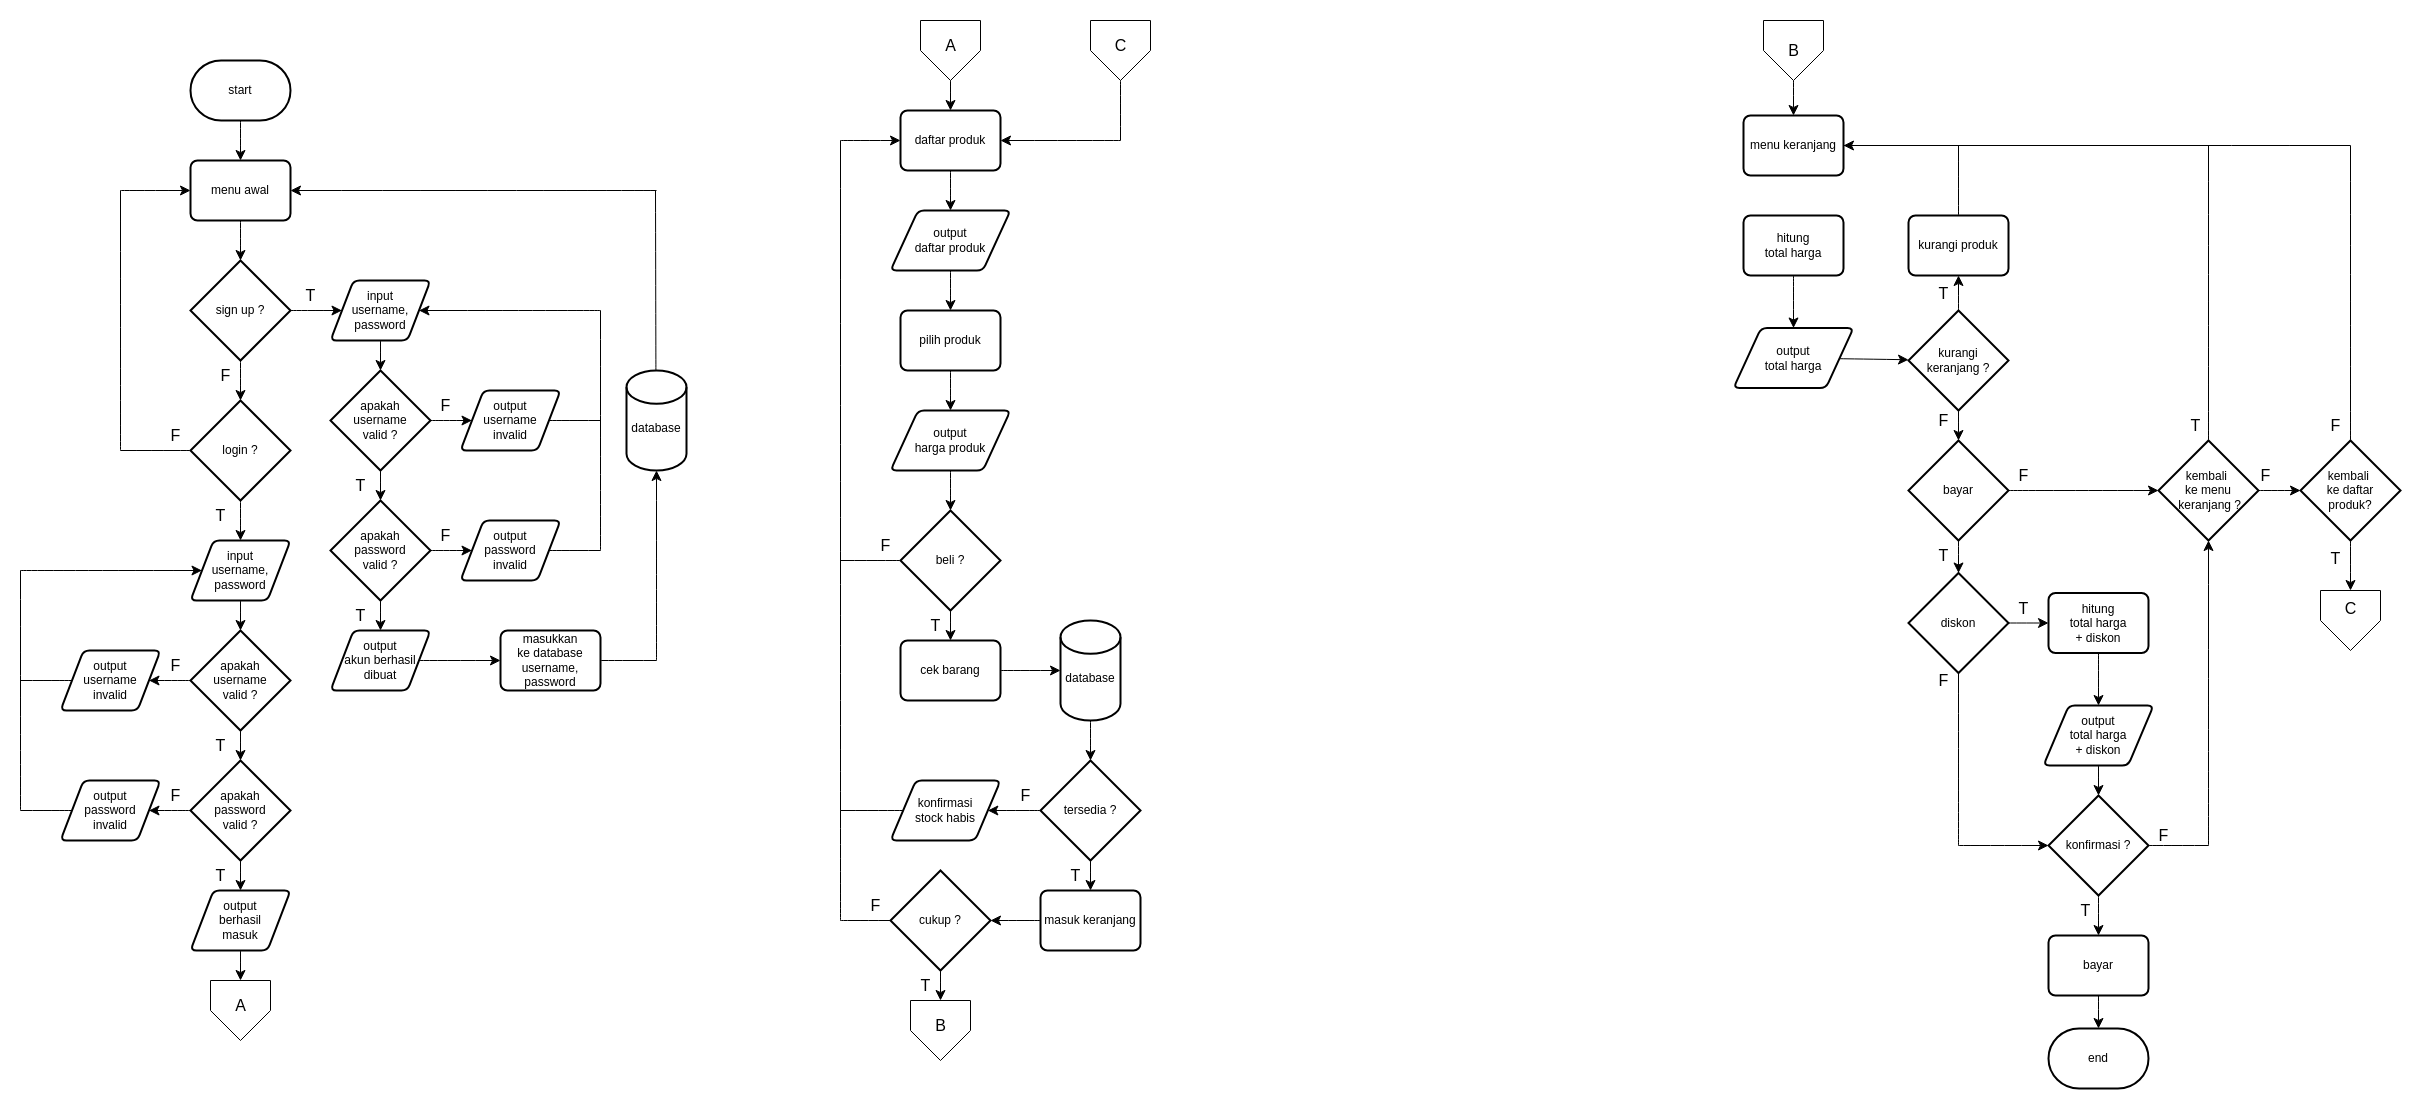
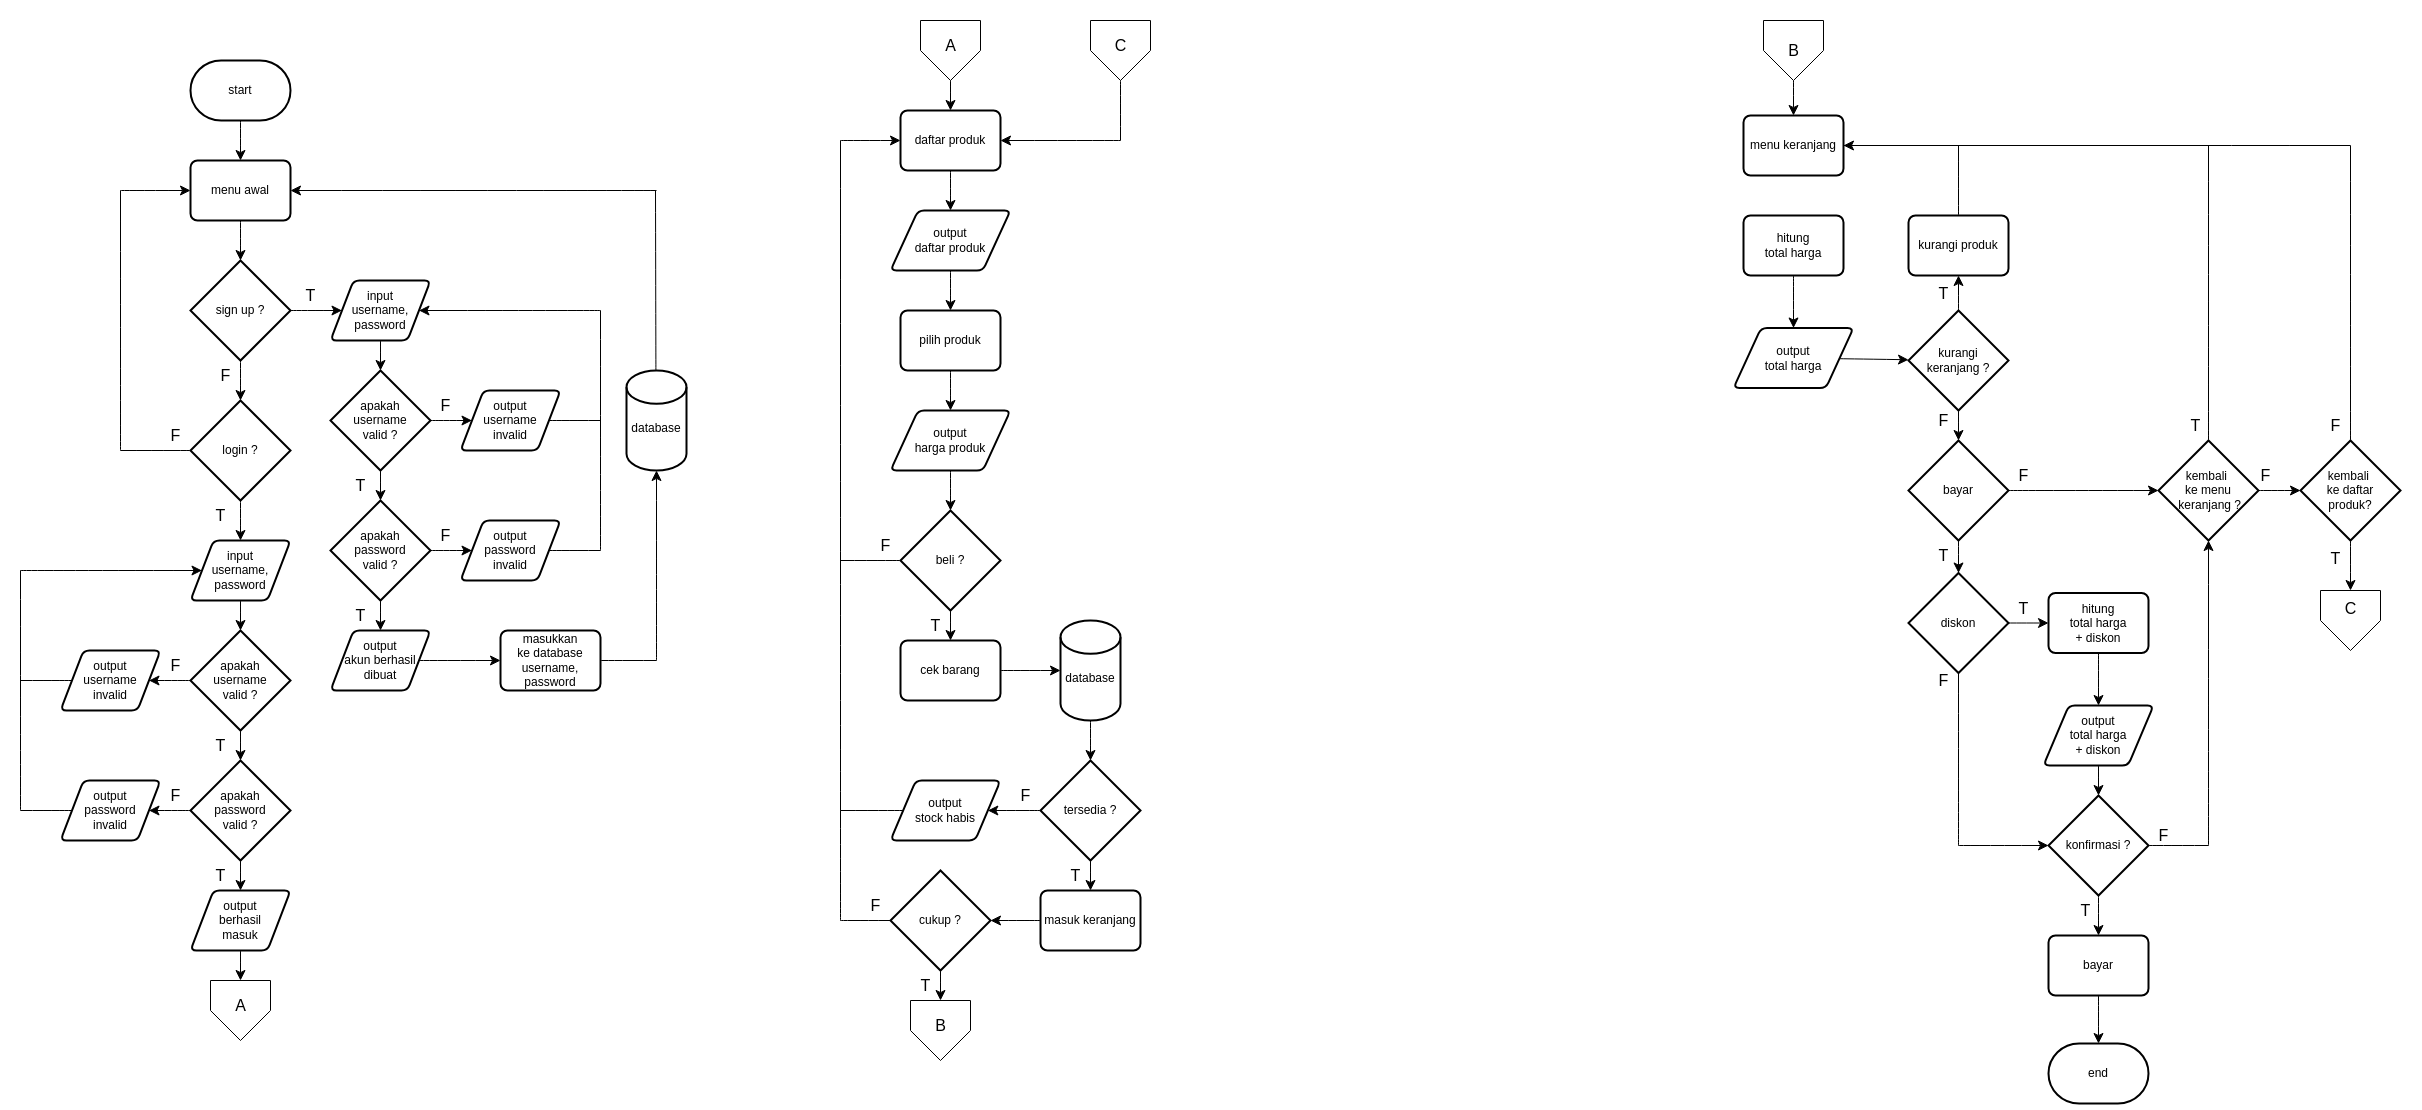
node "konfirmasi stock habis": label "konfirmasi stock habis" -> "output stock habis"
node "end": moved (2099, 1059) -> (2099, 1074)
